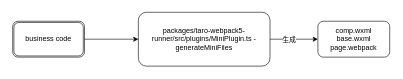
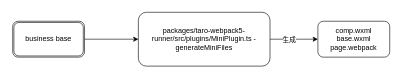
node "business code": label "business code" -> "business base"
